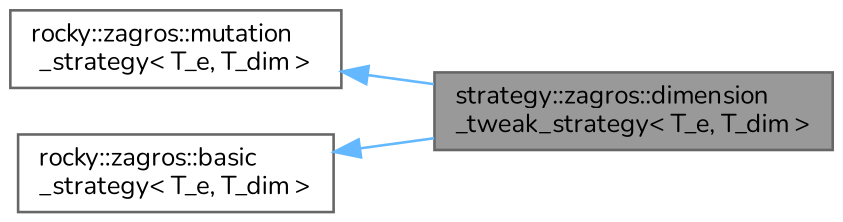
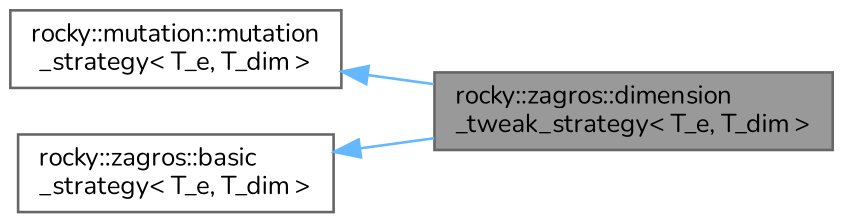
node "rocky::zagros::mutation _strategy< T_e, T_dim >": label "rocky::zagros::mutation _strategy< T_e, T_dim >" -> "rocky::mutation::mutation _strategy< T_e, T_dim >"
node "strategy::zagros::dimension _tweak_strategy< T_e, T_dim >": label "strategy::zagros::dimension _tweak_strategy< T_e, T_dim >" -> "rocky::zagros::dimension _tweak_strategy< T_e, T_dim >"
